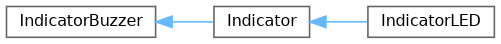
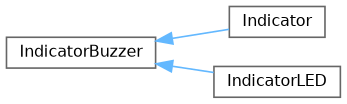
edge "IndicatorLED" -> "Indicator": now "IndicatorLED" -> "IndicatorBuzzer"
